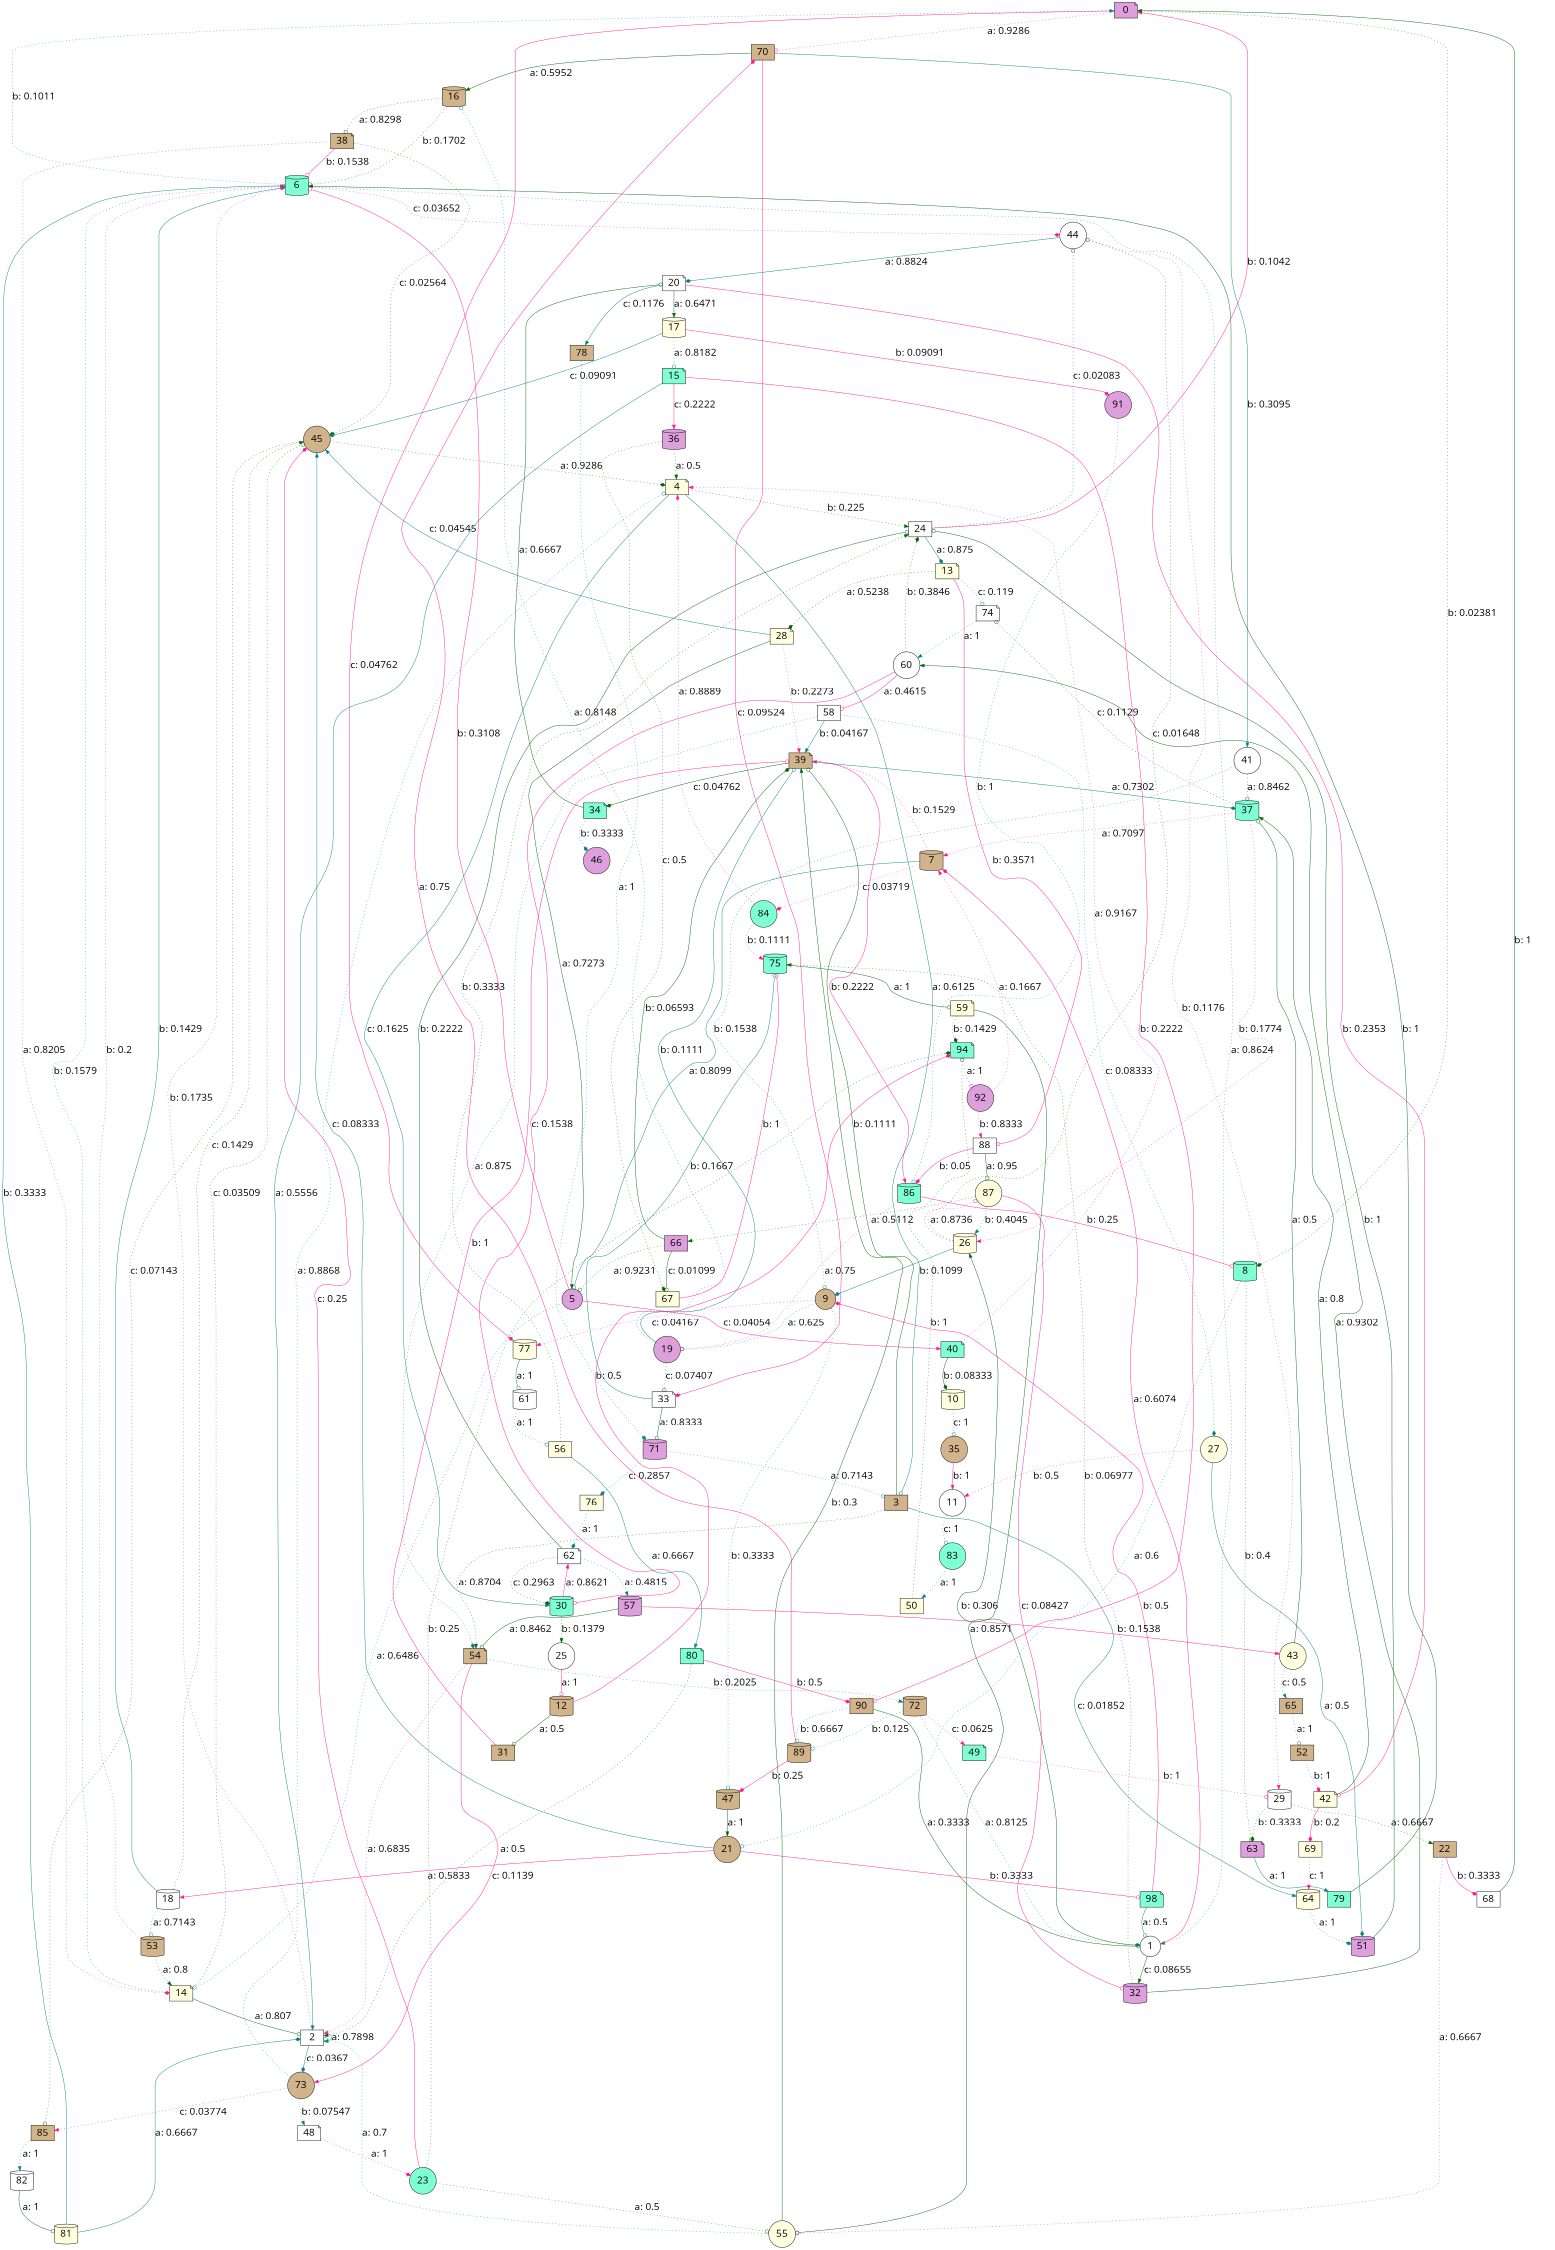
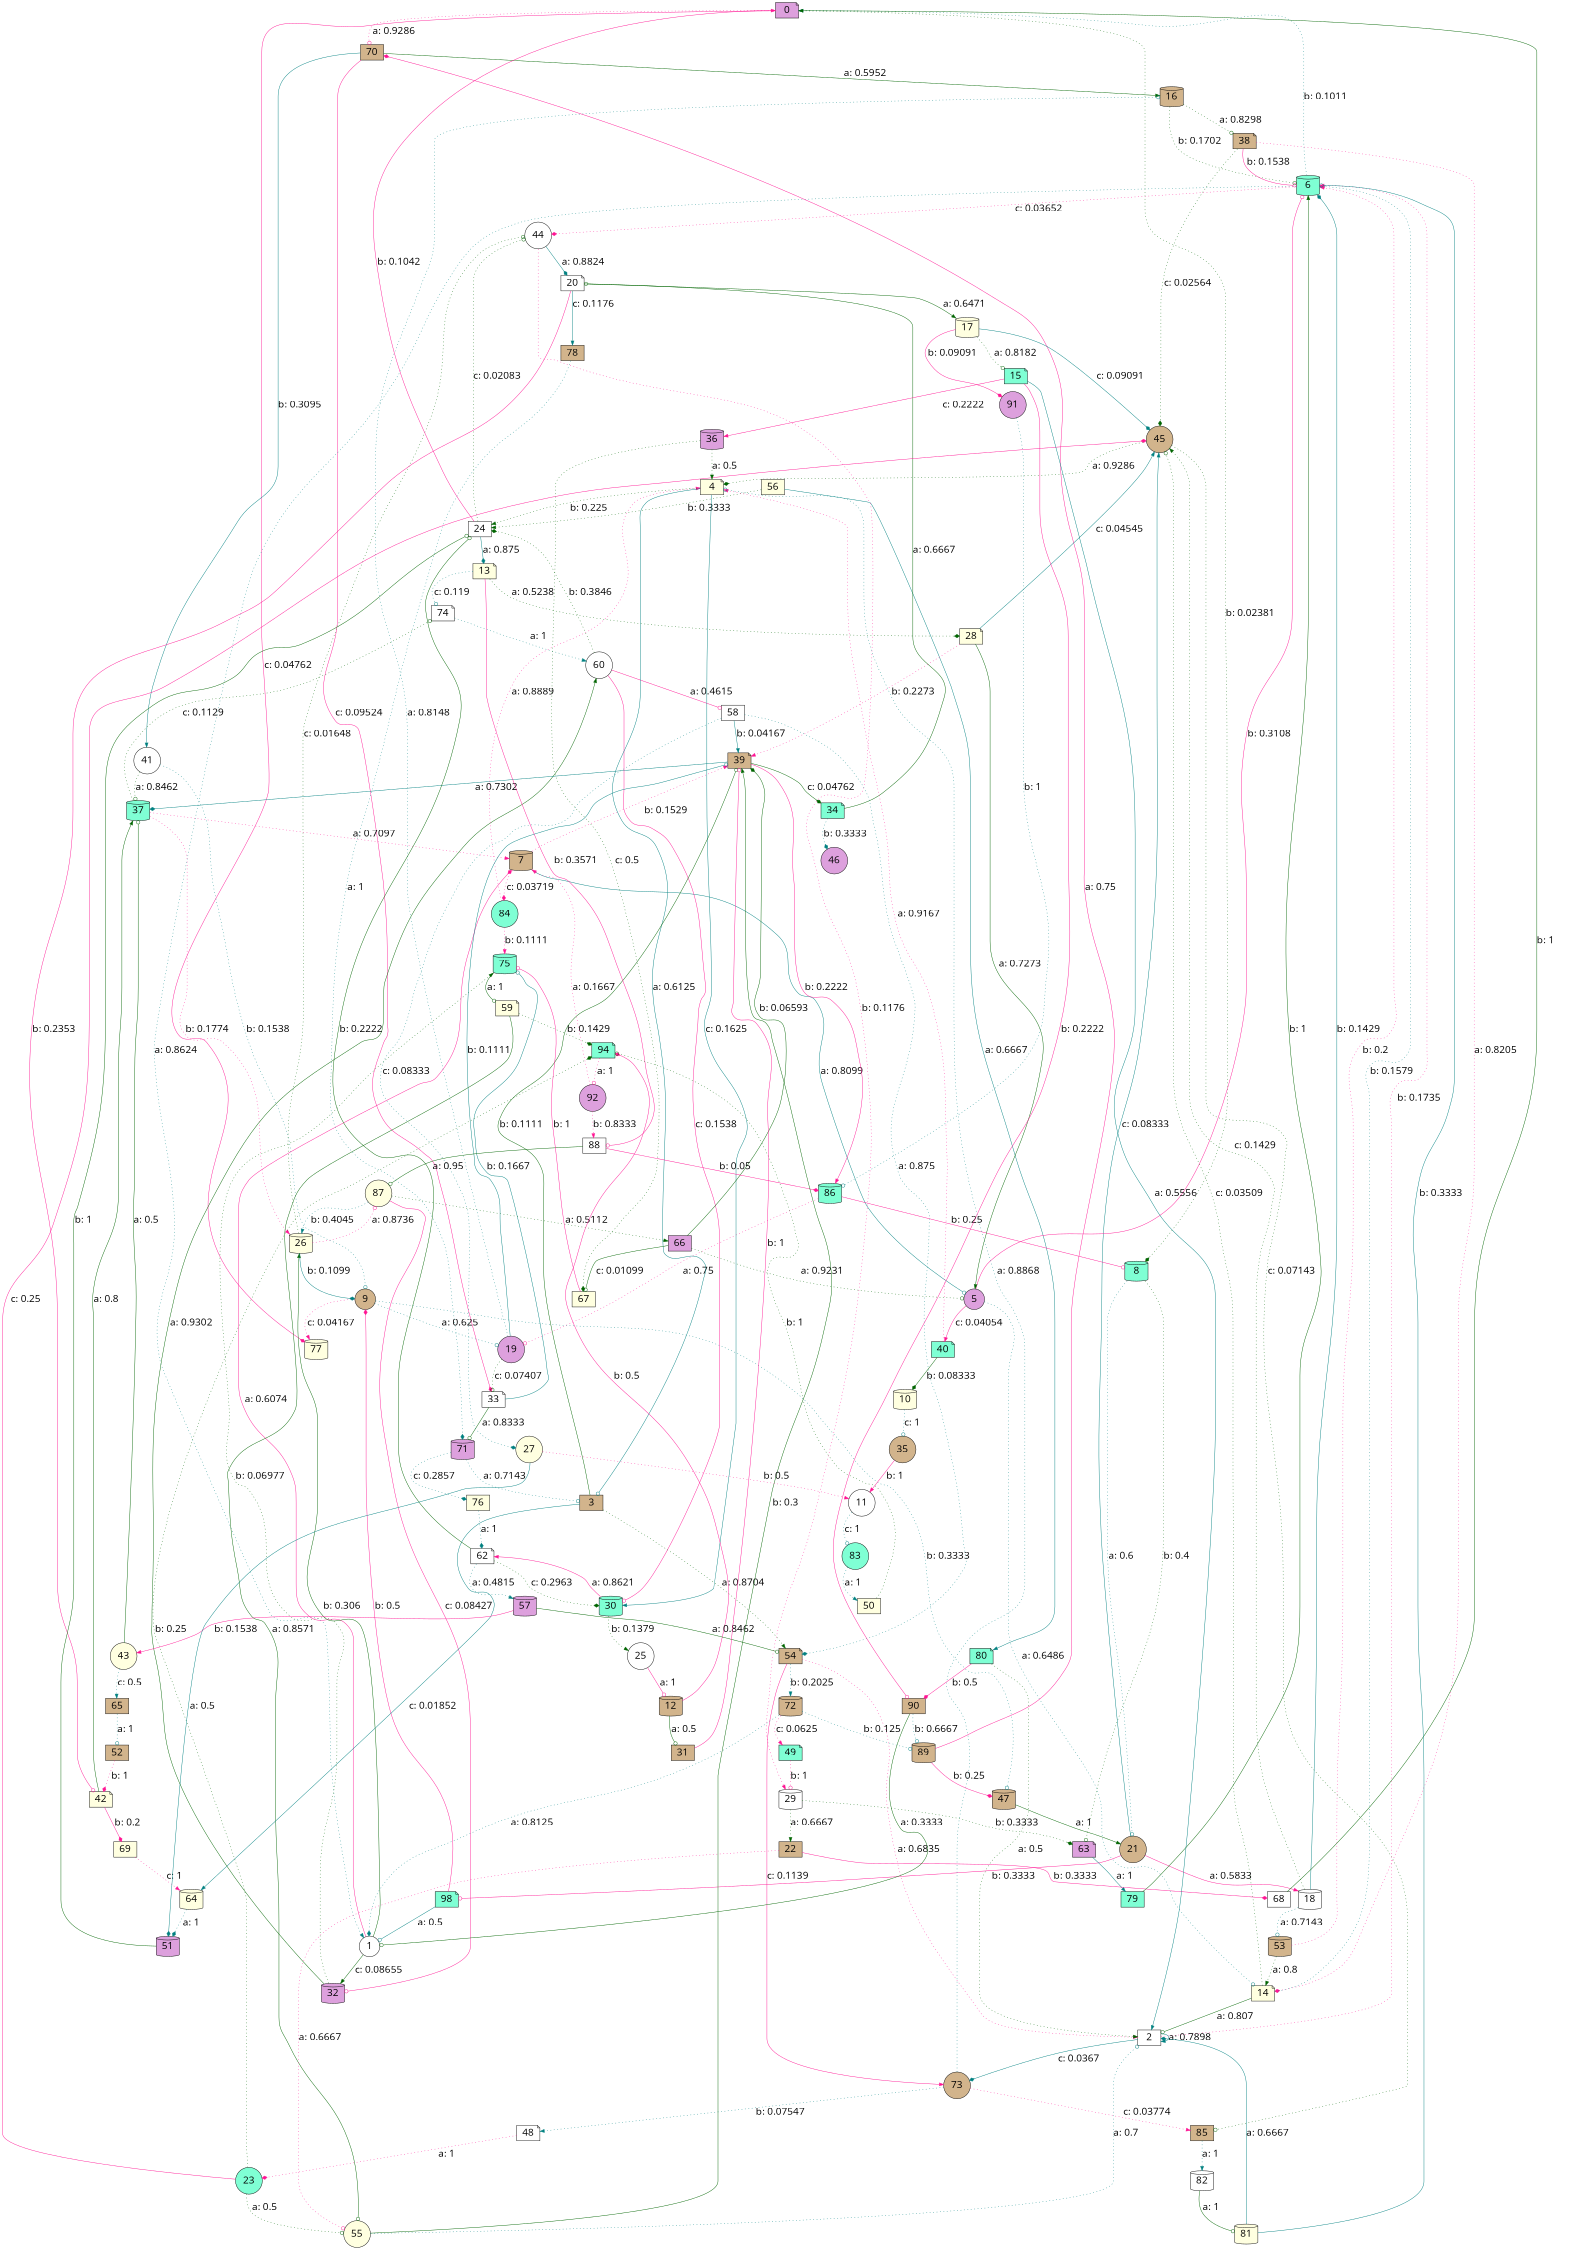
edge "17" -> "15": color teal -> darkgreen
node "61": removed
